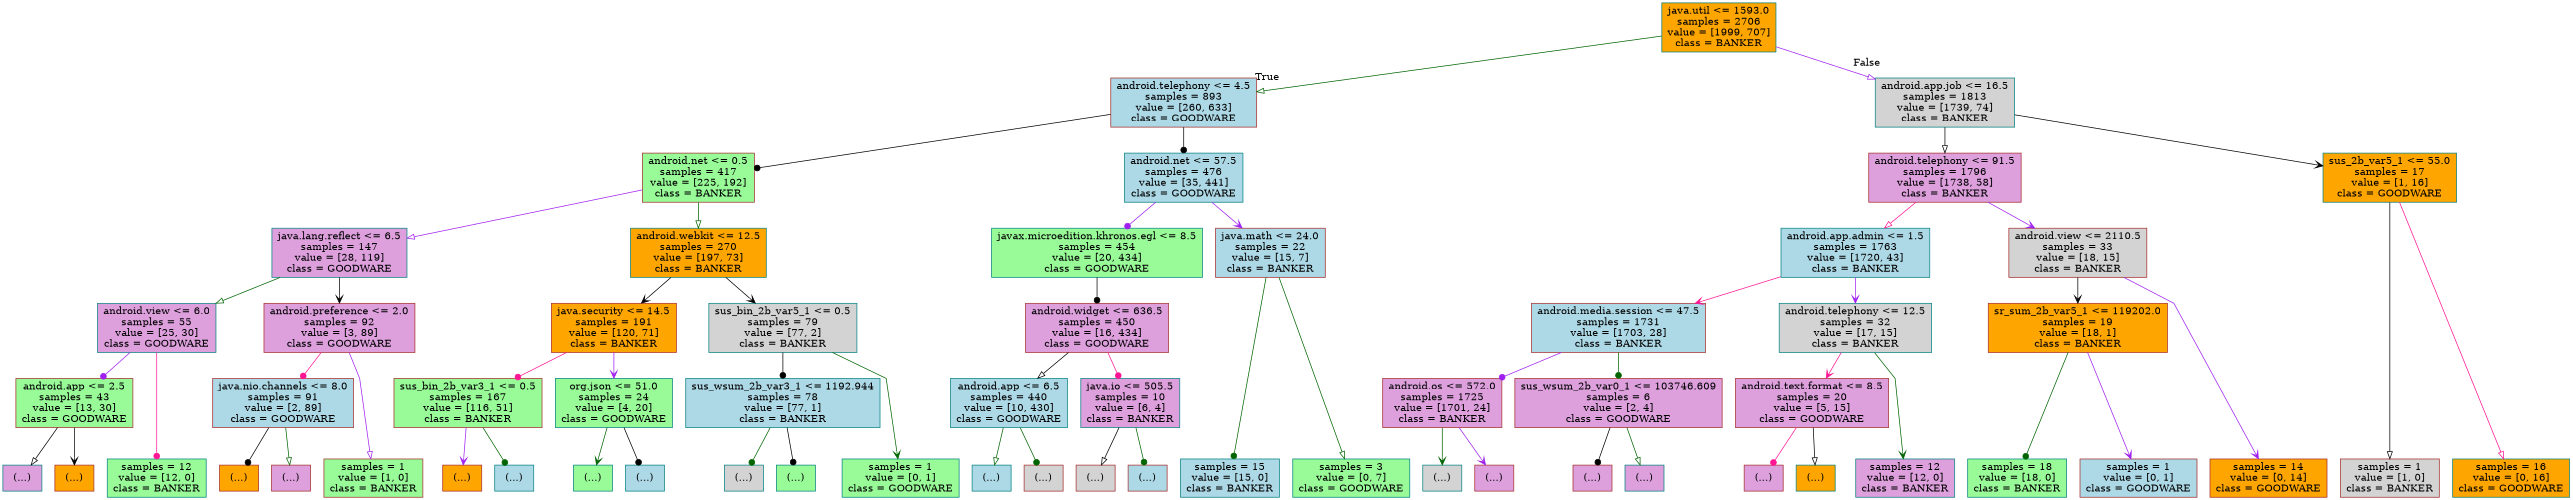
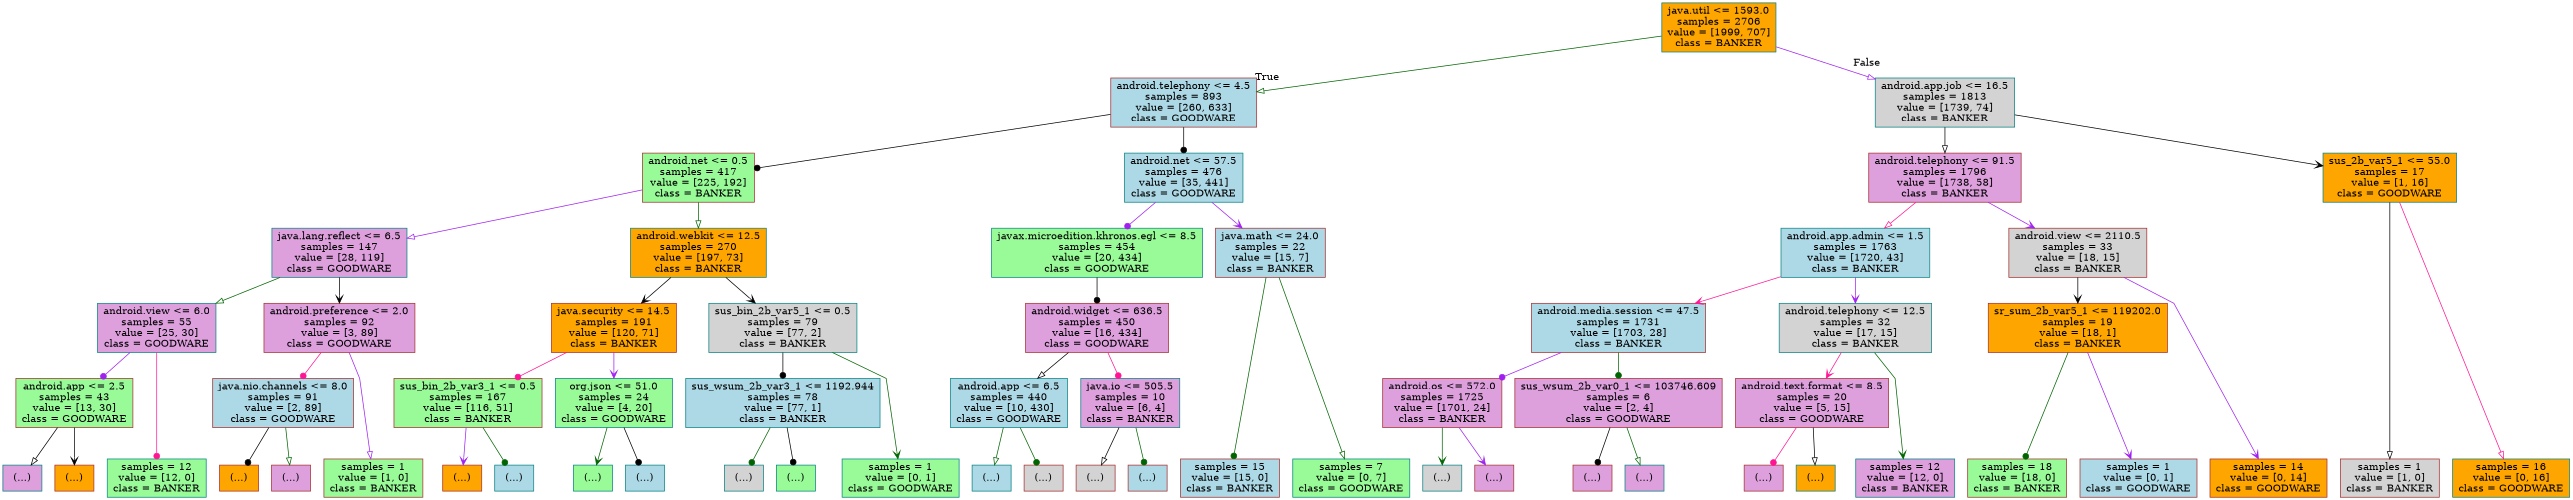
node "samples = 15 value = [15, 0] class = BANKER": color teal -> brown
node "samples = 3 value = [0, 7] class = GOODWARE": label "samples = 3 value = [0, 7] class = GOODWARE" -> "samples = 7 value = [0, 7] class = GOODWARE"
node "samples = 18 value = [18, 0] class = BANKER": color teal -> brown
